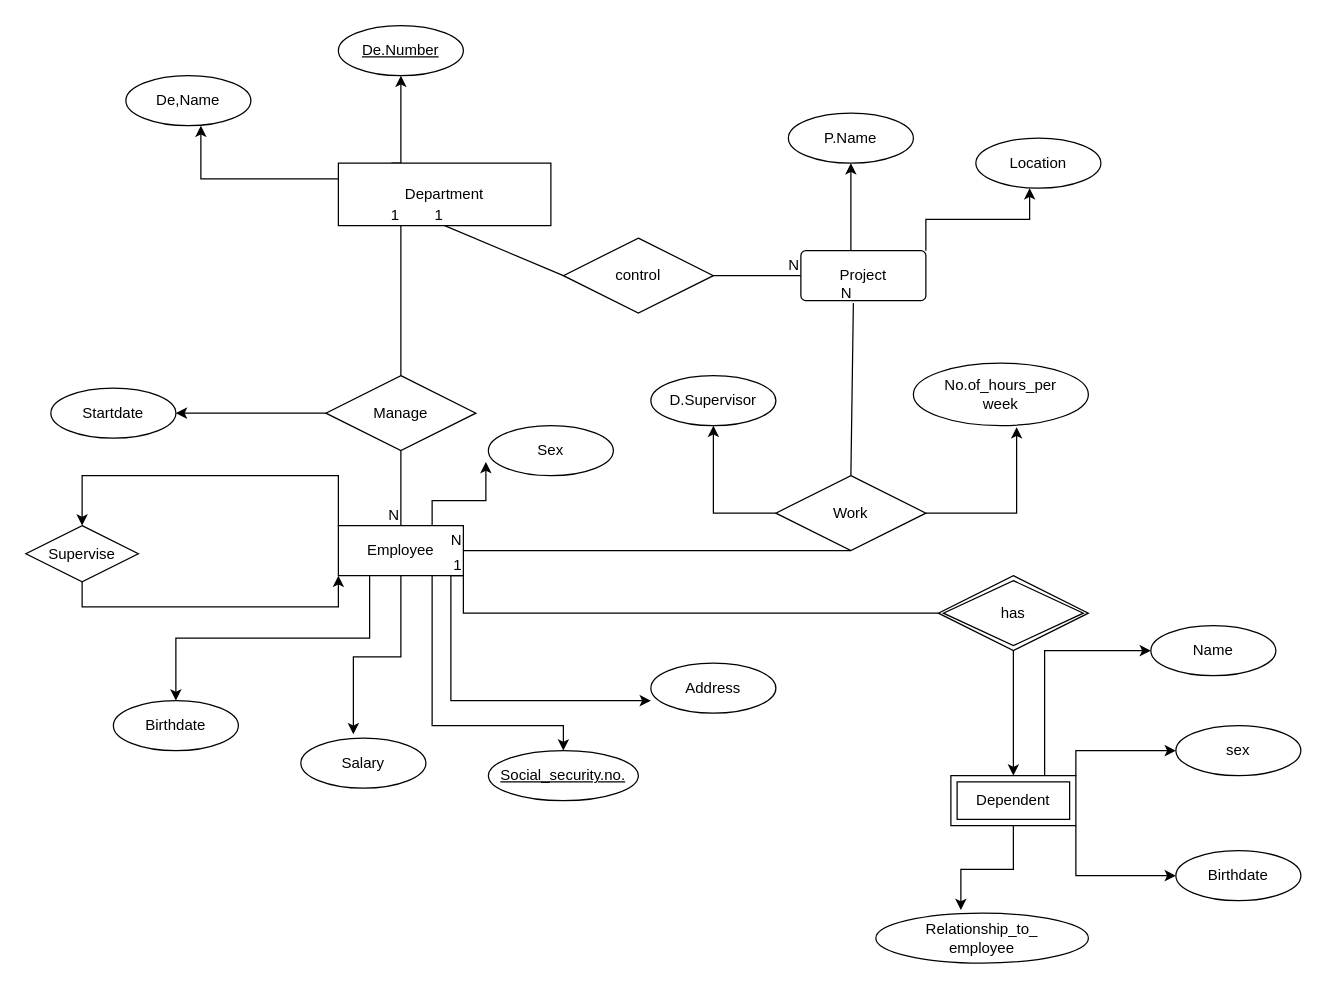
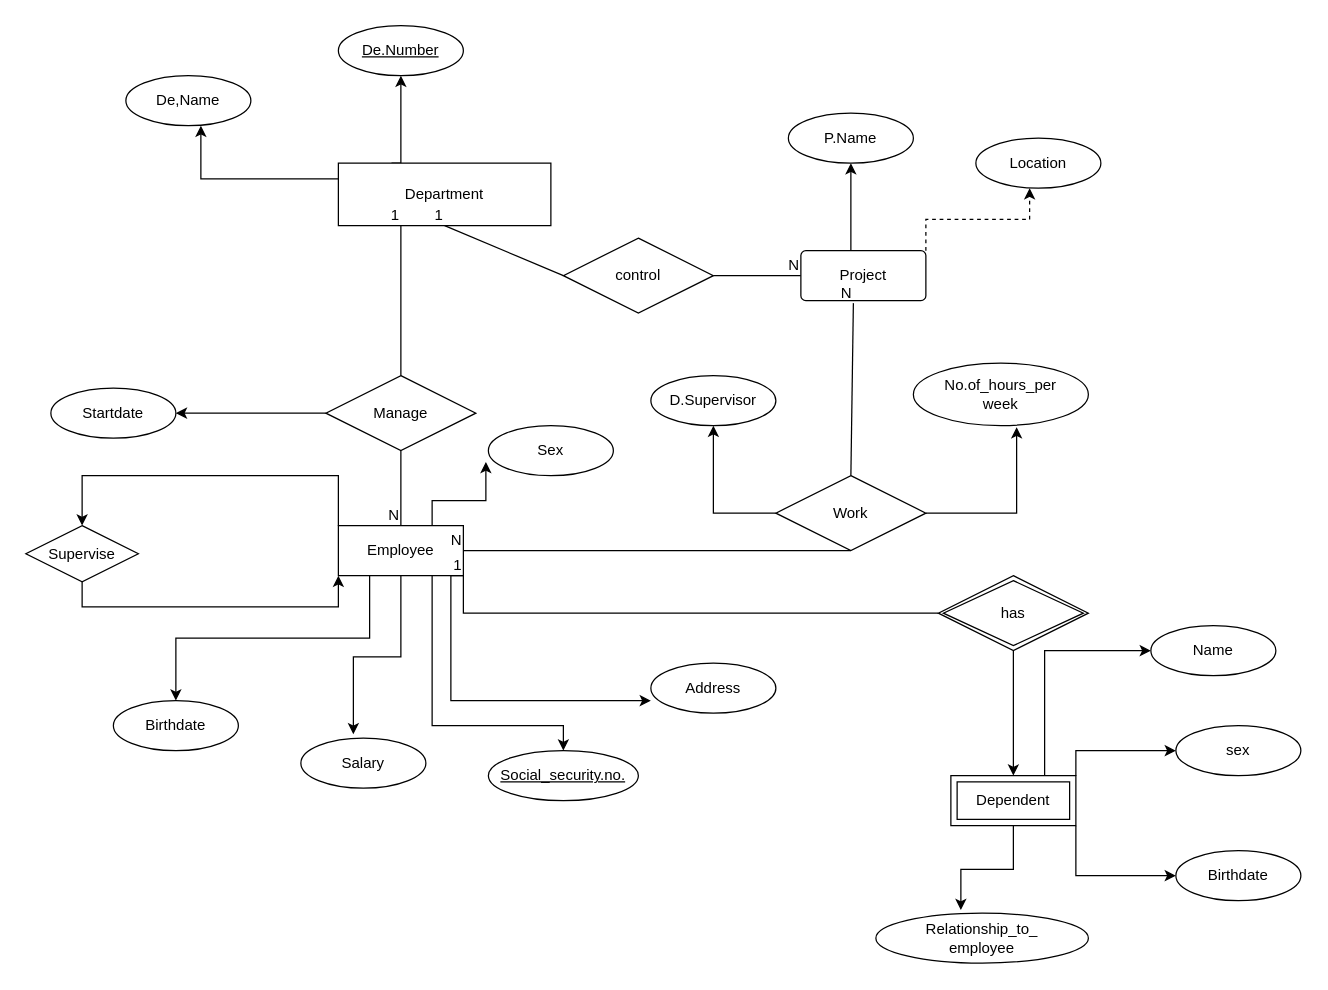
edge "Project" -> "Location": style solid -> dashed
